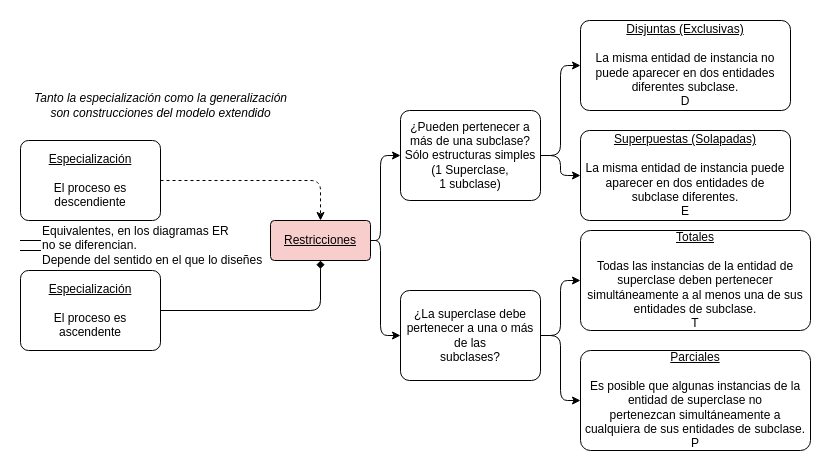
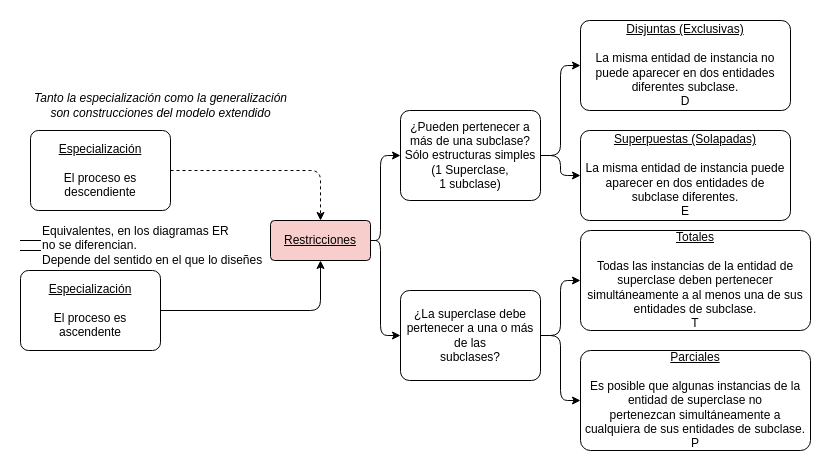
node "Especialización El proceso es descendiente": moved (91, 181) -> (101, 171)
edge "Especialización El proceso es ascendente" -> "Restricciones": arrowhead diamond -> classic
